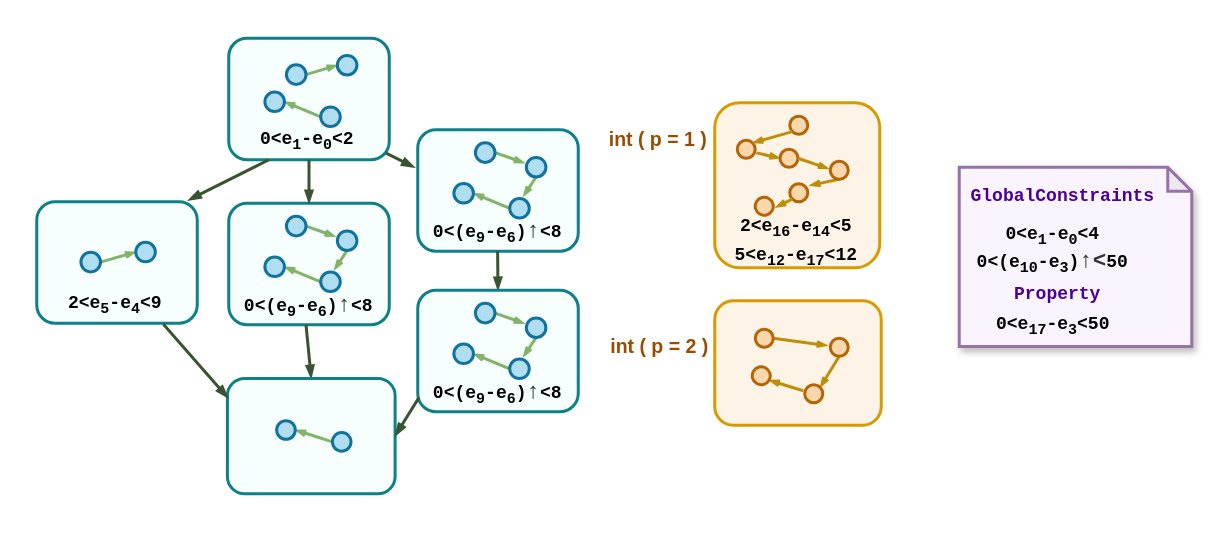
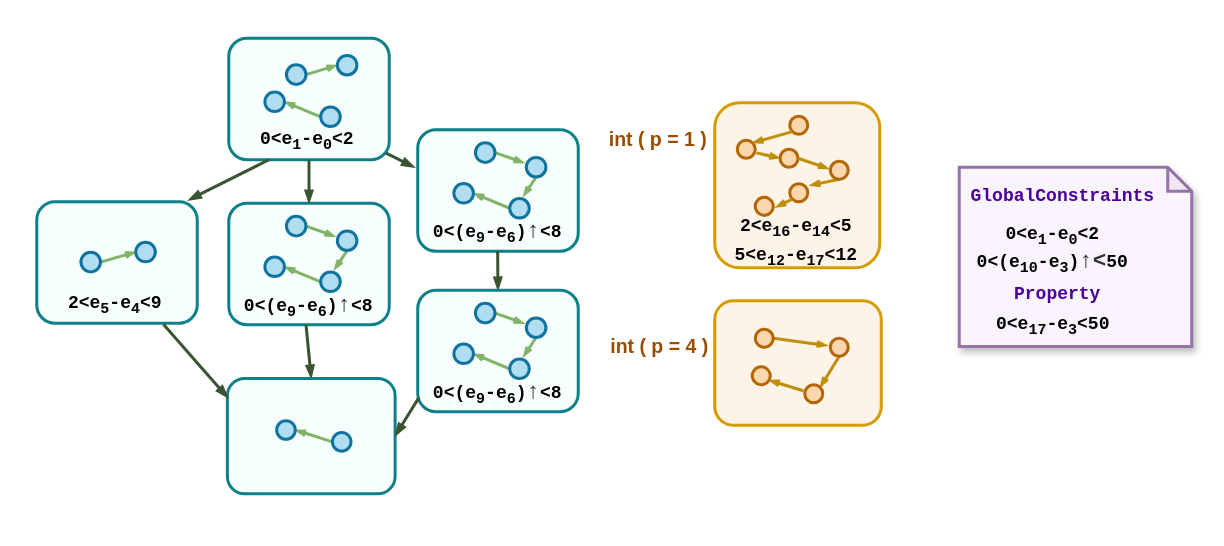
node "0<e1-e0<4 0<(e10-e3)↑<50": label "0<e1-e0<4 0<(e10-e3)↑<50" -> "0<e1-e0<2 0<(e10-e3)↑<50"
node "int ( p = 2 )": label "int ( p = 2 )" -> "int ( p = 4 )"
